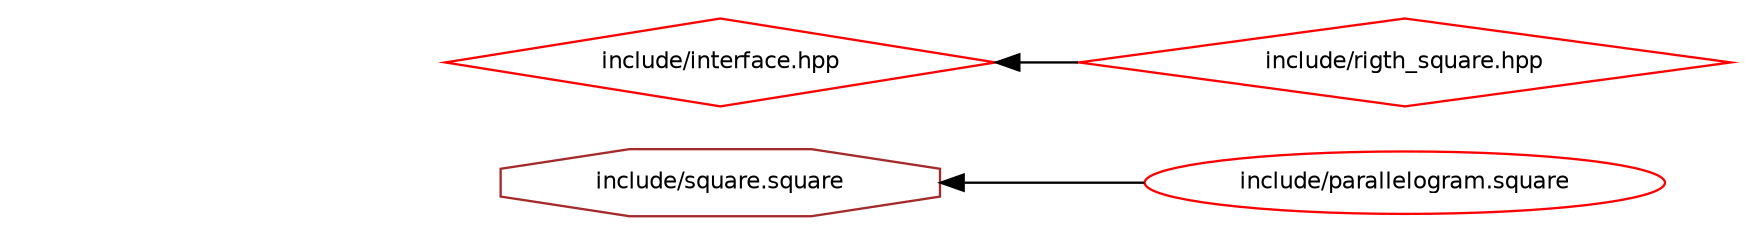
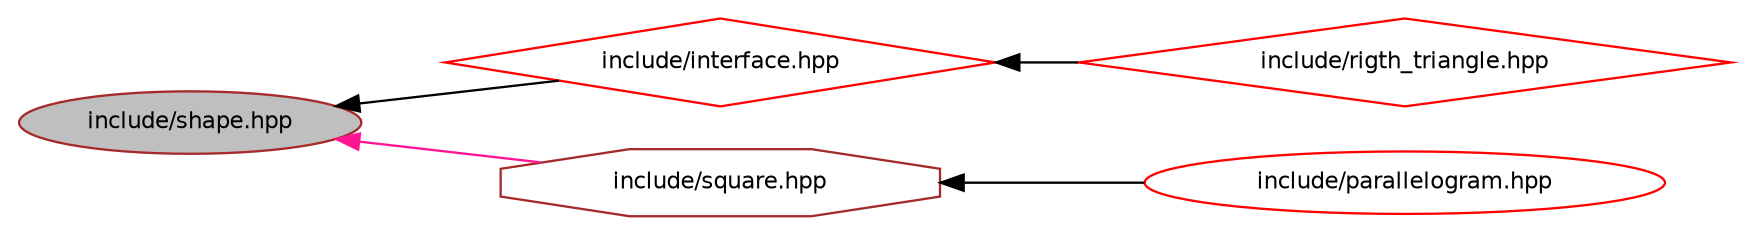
node "include/rigth_square.hpp": label "include/rigth_square.hpp" -> "include/rigth_triangle.hpp"
node "include/shape.hpp": added
node "include/square.square": label "include/square.square" -> "include/square.hpp"
node "include/parallelogram.square": label "include/parallelogram.square" -> "include/parallelogram.hpp"
